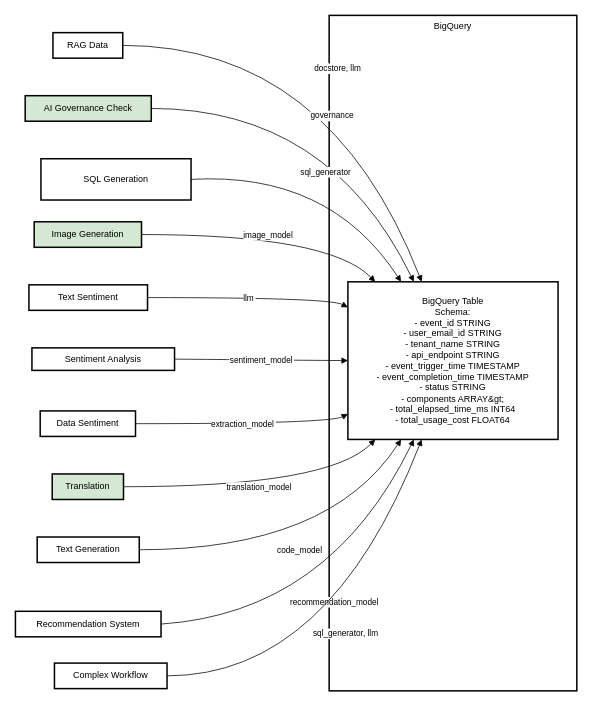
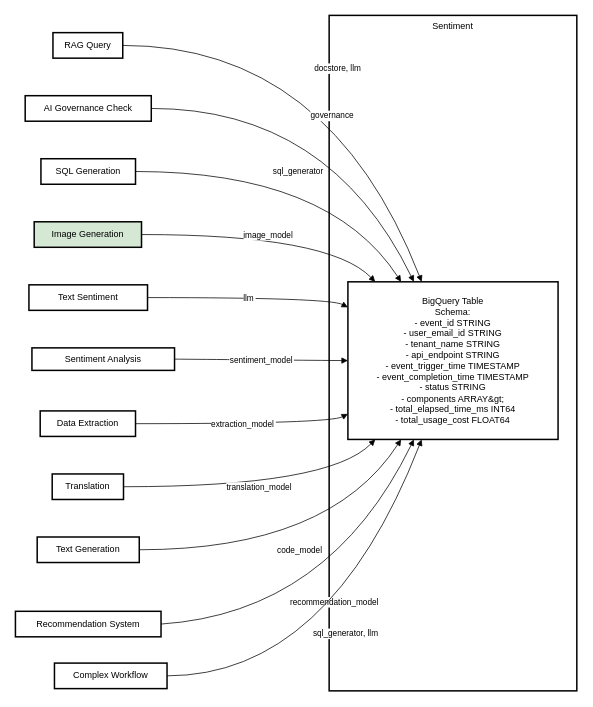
node "BigQuery": label "BigQuery" -> "Sentiment"
node "RAG Data": label "RAG Data" -> "RAG Query"
node "AI Governance Check": fillcolor #d5e8d4 -> #ffffff
node "SQL Generation": size 150x41 -> 95x26
node "Data Sentiment": label "Data Sentiment" -> "Data Extraction"
node "Translation": fillcolor #d5e8d4 -> #ffffff
